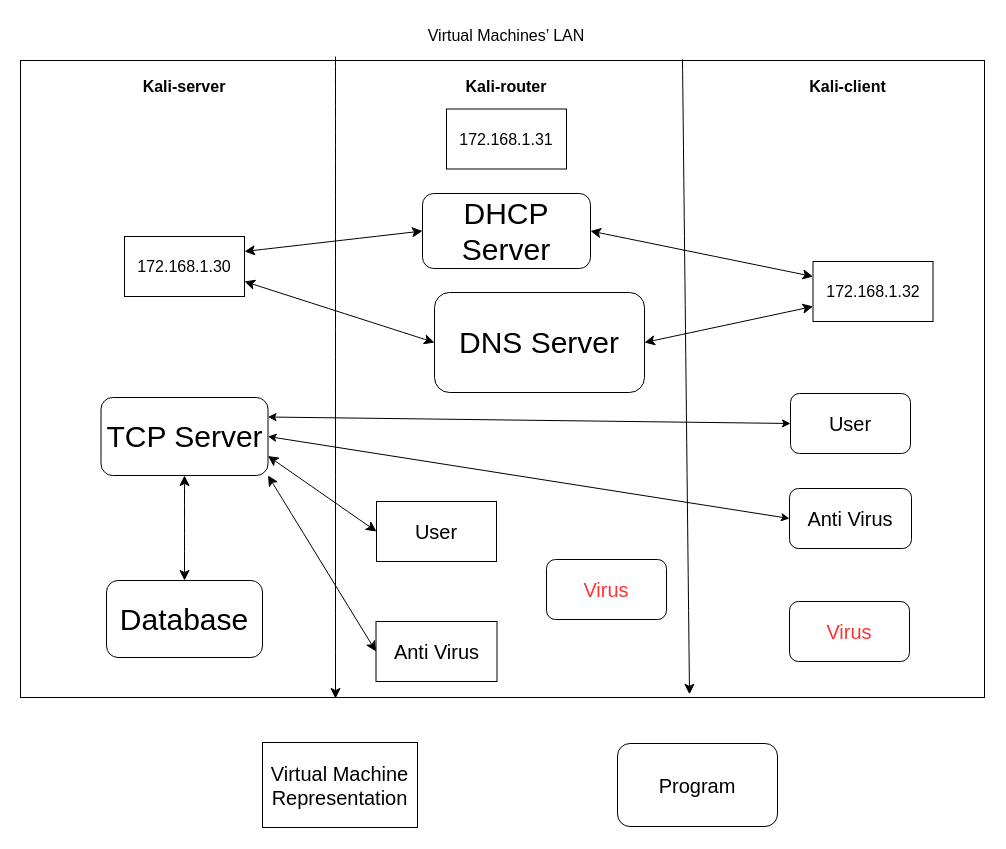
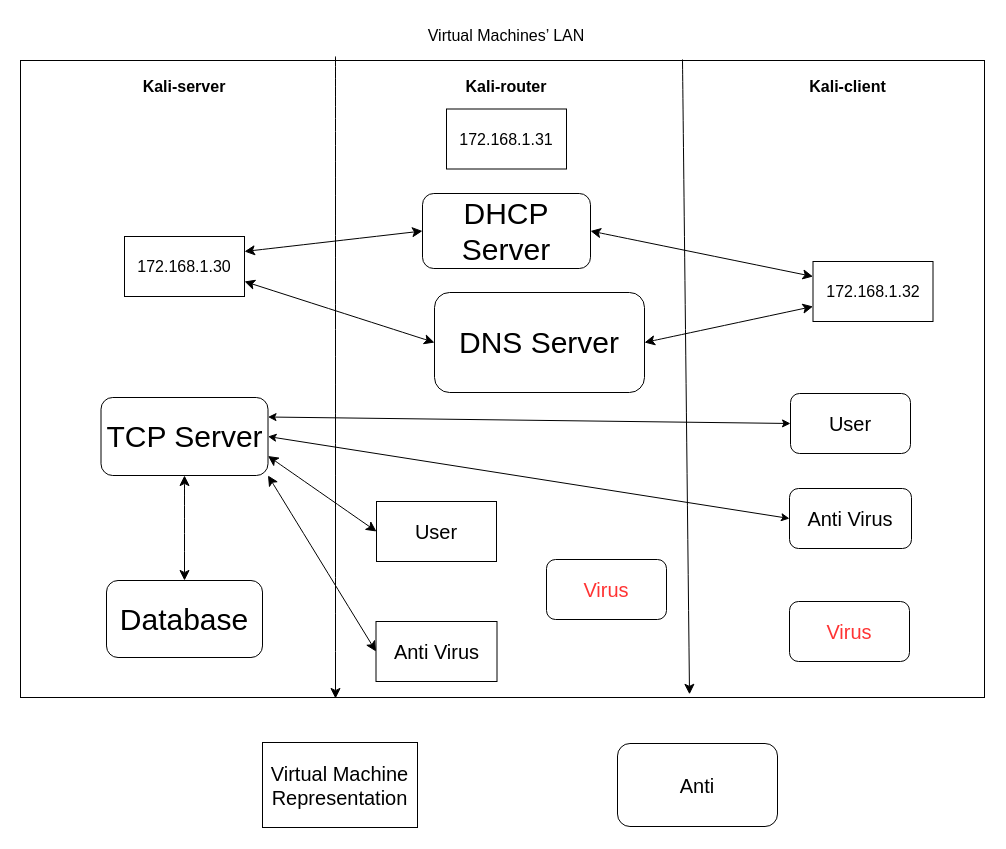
node "Program": label "Program" -> "Anti"
